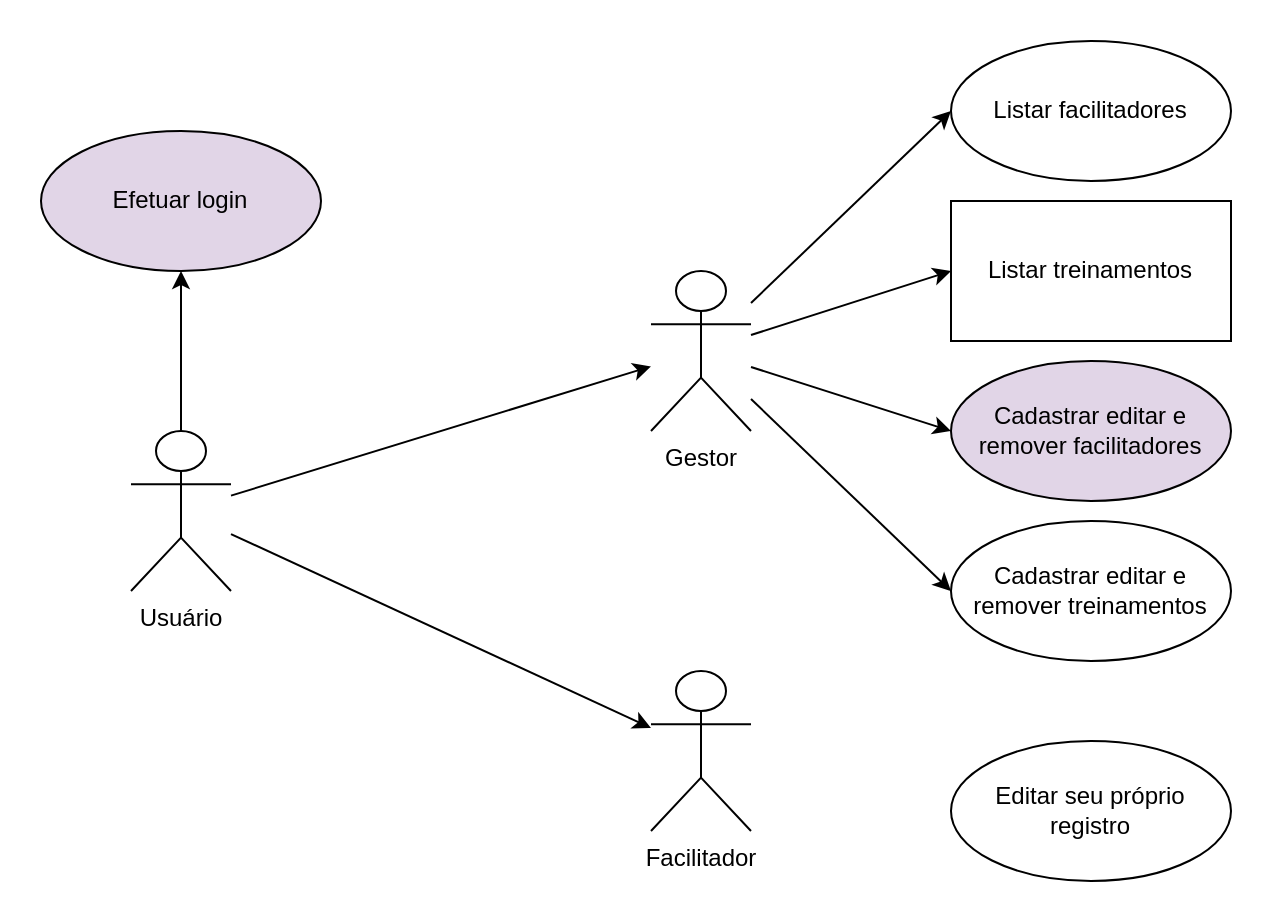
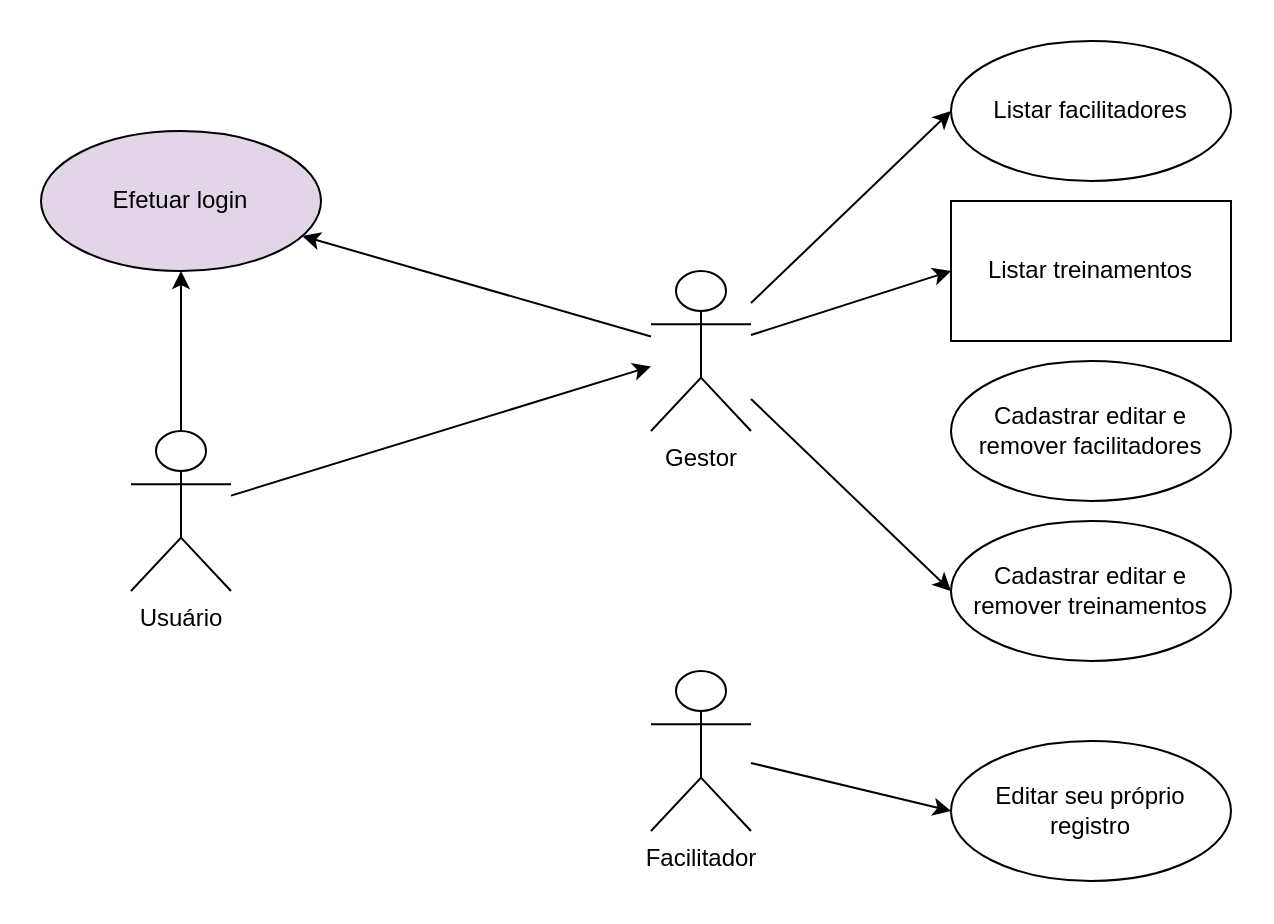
edge "Gestor" -> "Cadastrar editar e remover facilitadores": now "Gestor" -> "Efetuar login"
node "Cadastrar editar e remover facilitadores": fillcolor #e1d5e7 -> #ffffff
edge "Usuário" -> "Facilitador": removed
edge "Facilitador" -> "Editar seu próprio registro": added
